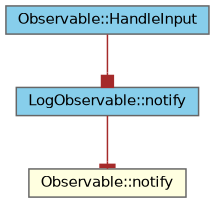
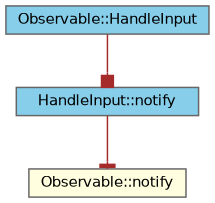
node "LogObservable::notify": label "LogObservable::notify" -> "HandleInput::notify"
